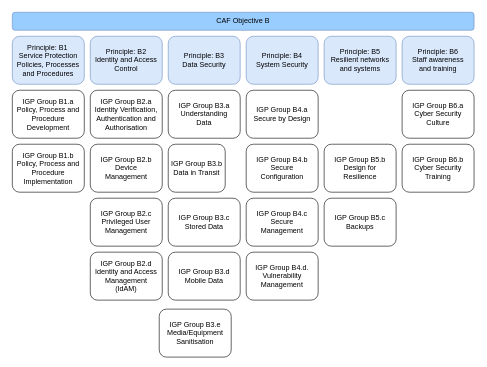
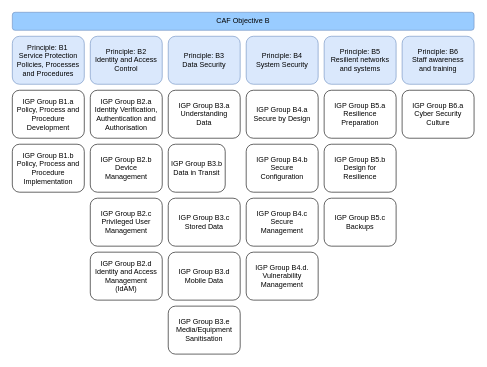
node "IGP Group B5.a Resilience Preparation": added
node "IGP Group B6.b Cyber Security Training": removed
node "IGP Group B3.e Media/Equipment Sanitisation": moved (195, 333) -> (204, 330)
